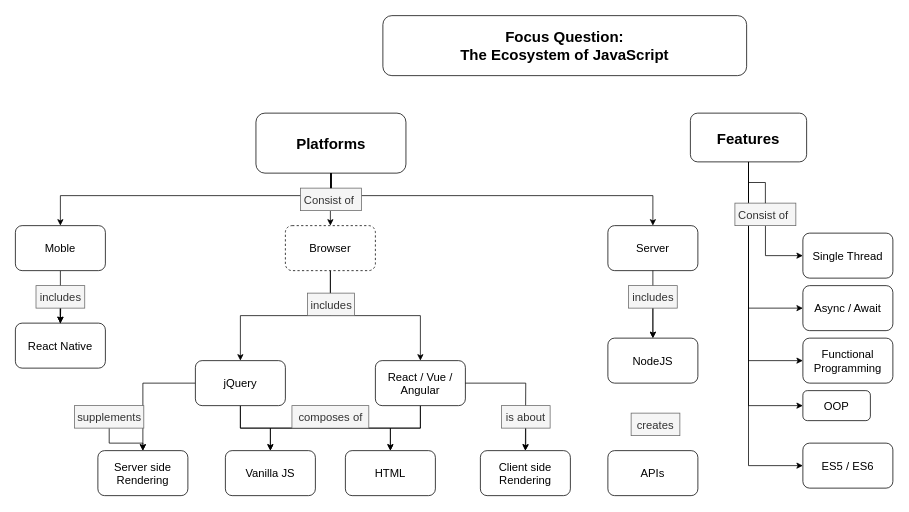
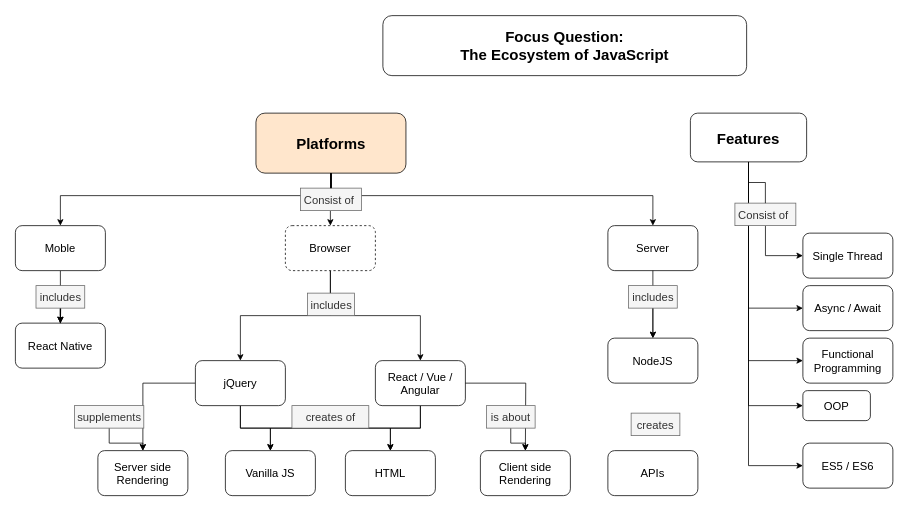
node "Platforms": fillcolor #ffffff -> #ffe6cc
node "composes of": label "composes of" -> "creates of"
node "is about": moved (526, 417) -> (511, 417)
